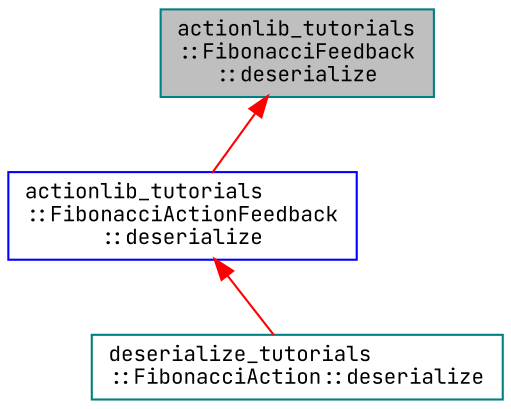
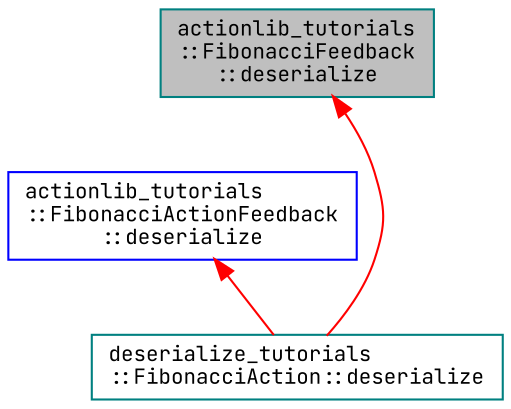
edge "actionlib_tutorials ::FibonacciActionFeedback ::deserialize" -> "actionlib_tutorials ::FibonacciFeedback ::deserialize": now "deserialize_tutorials ::FibonacciAction::deserialize" -> "actionlib_tutorials ::FibonacciFeedback ::deserialize"
